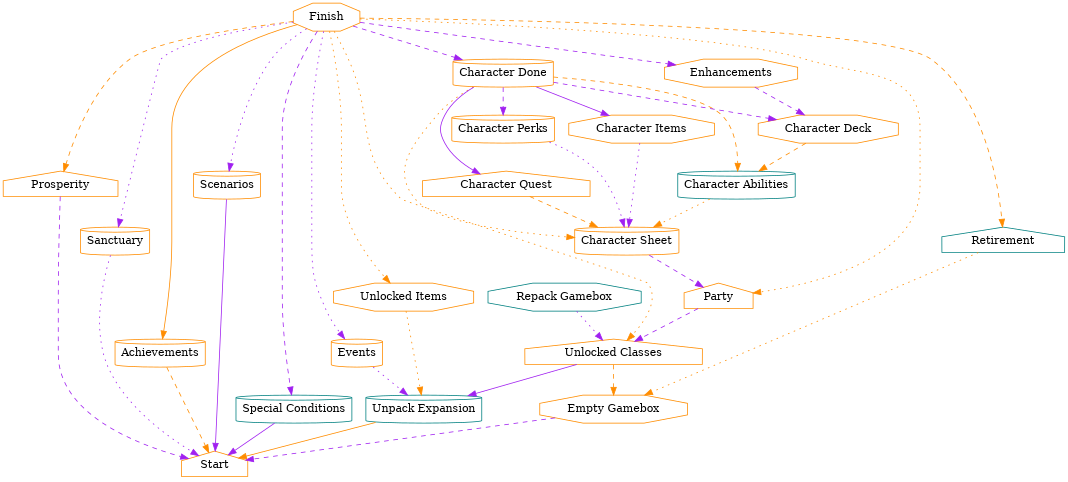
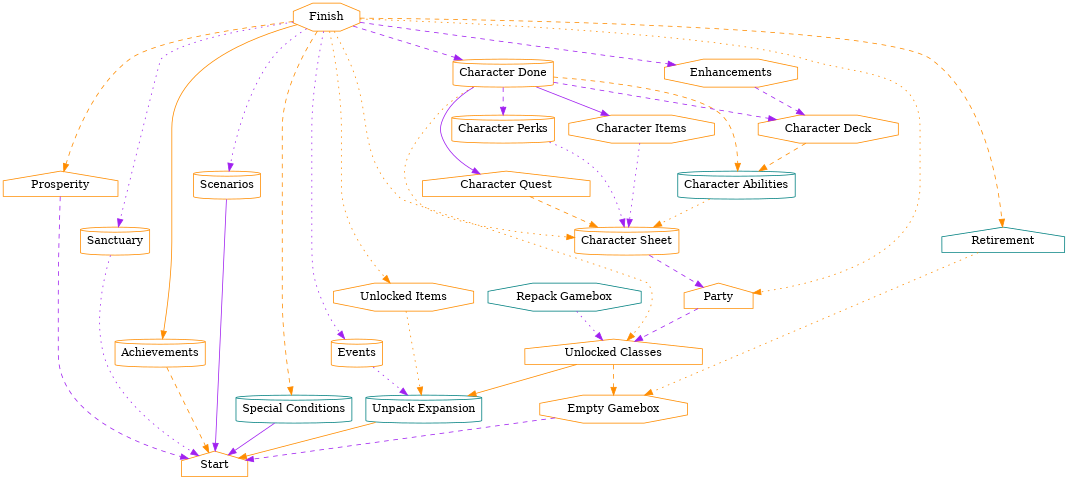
edge "Finish" -> "Special Conditions": color purple -> darkorange
edge "Unlocked Classes" -> "Unpack Expansion": color purple -> darkorange
